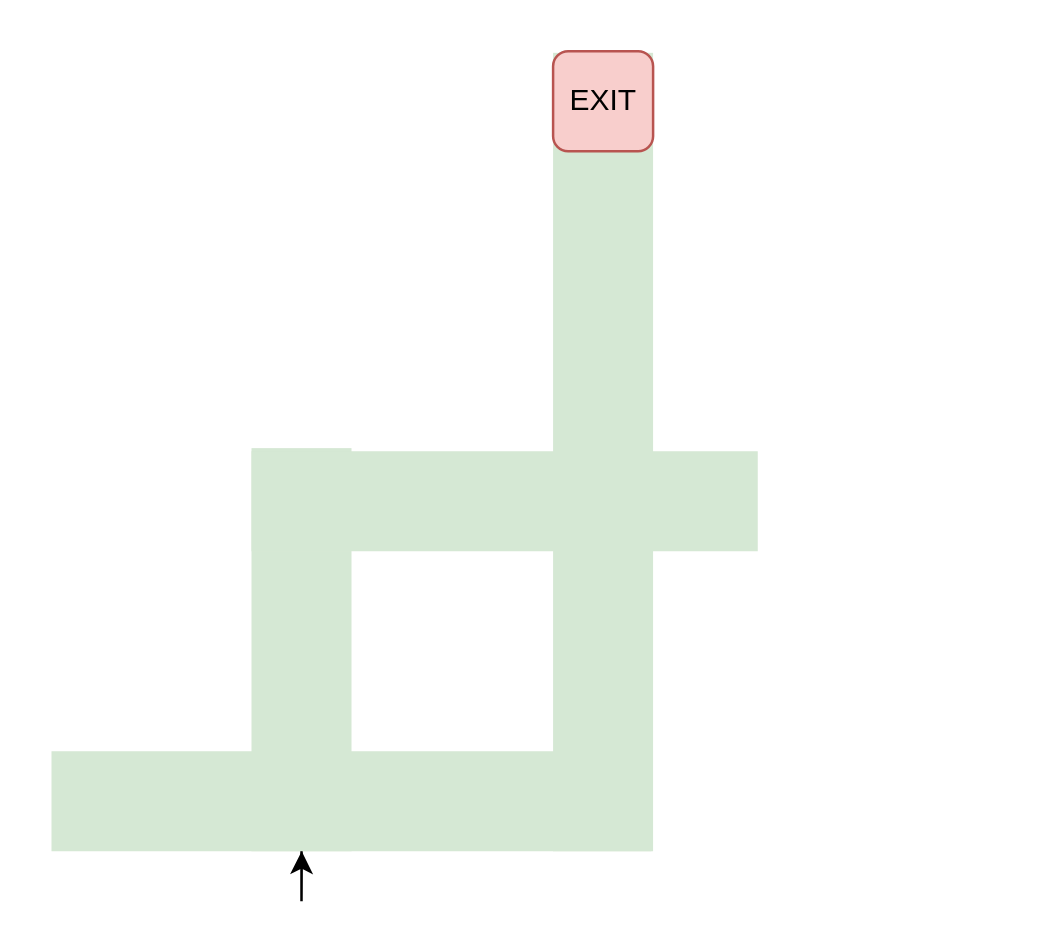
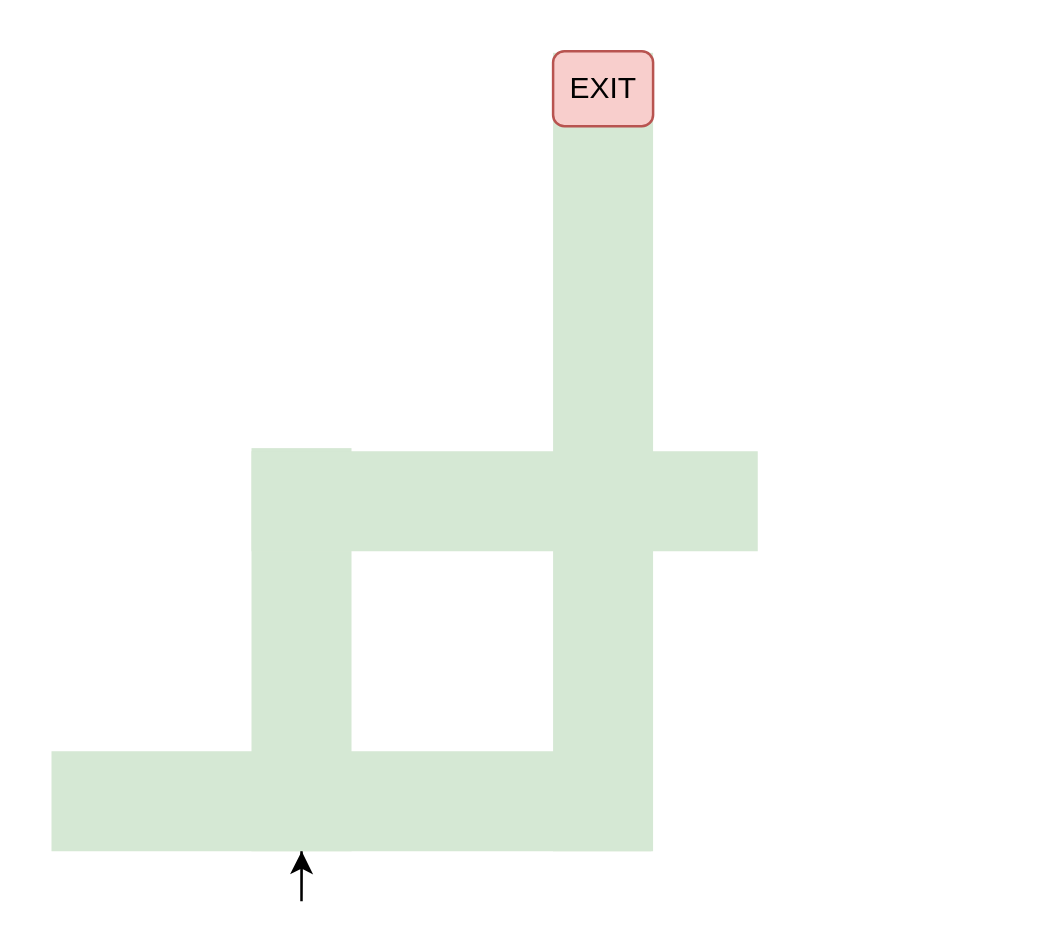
node "EXIT": size 100x100 -> 100x75
